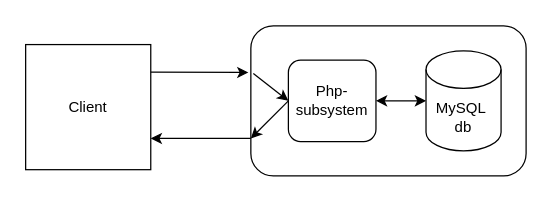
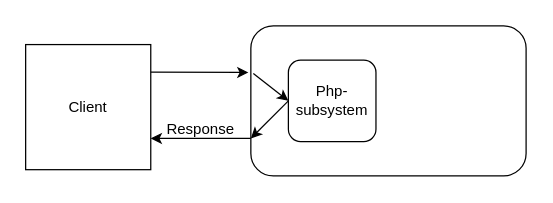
edge "Php-subsystem" -- "MySQL db": removed
node "MySQL db": removed
node "Response": added
